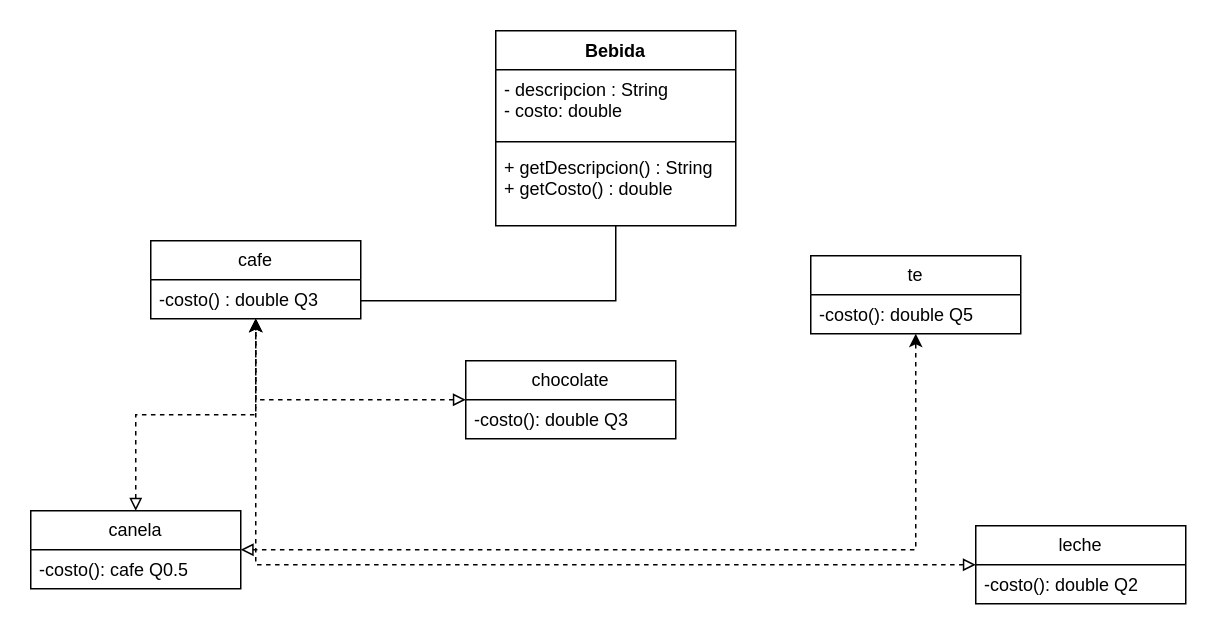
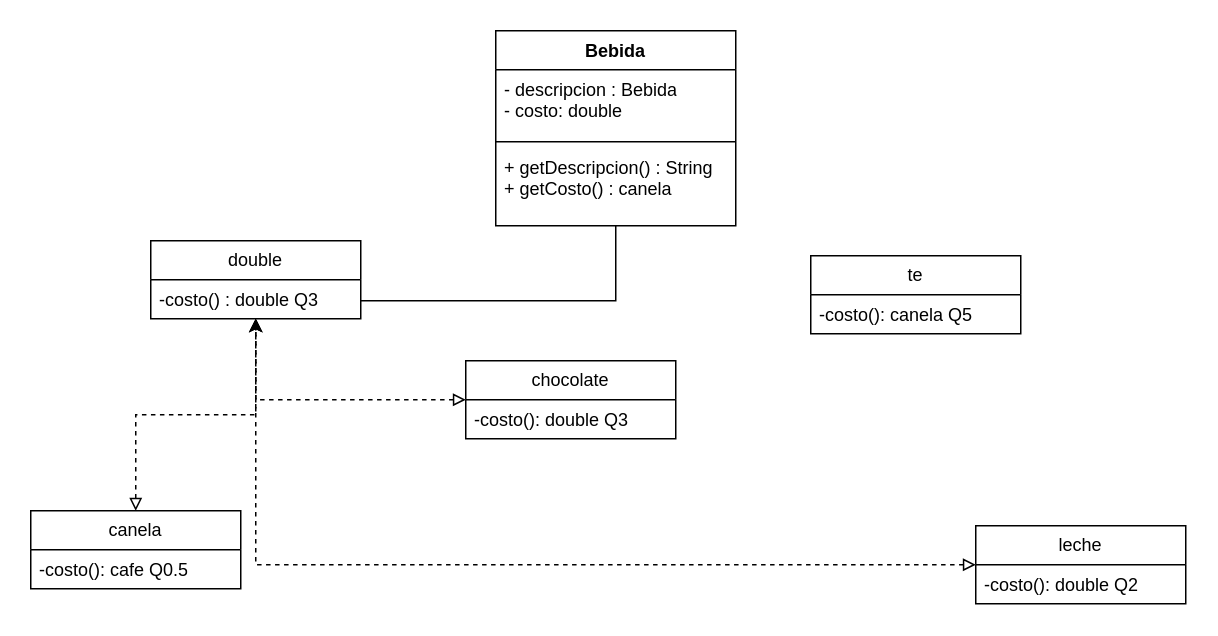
node "- descripcion : String - costo: double": label "- descripcion : String - costo: double" -> "- descripcion : Bebida - costo: double"
node "+ getDescripcion() : String + getCosto() : double": label "+ getDescripcion() : String + getCosto() : double" -> "+ getDescripcion() : String + getCosto() : canela"
node "cafe": label "cafe" -> "double"
node "-costo(): double Q5": label "-costo(): double Q5" -> "-costo(): canela Q5"
edge "te" -- "canela": removed
